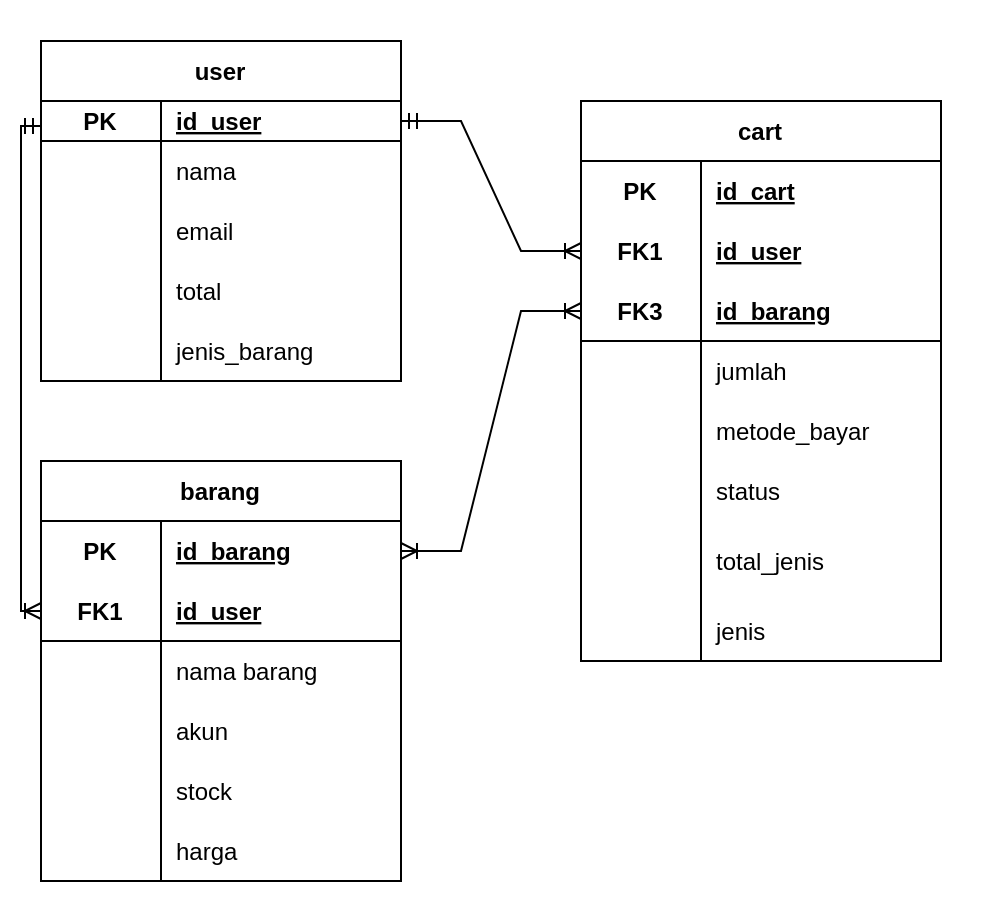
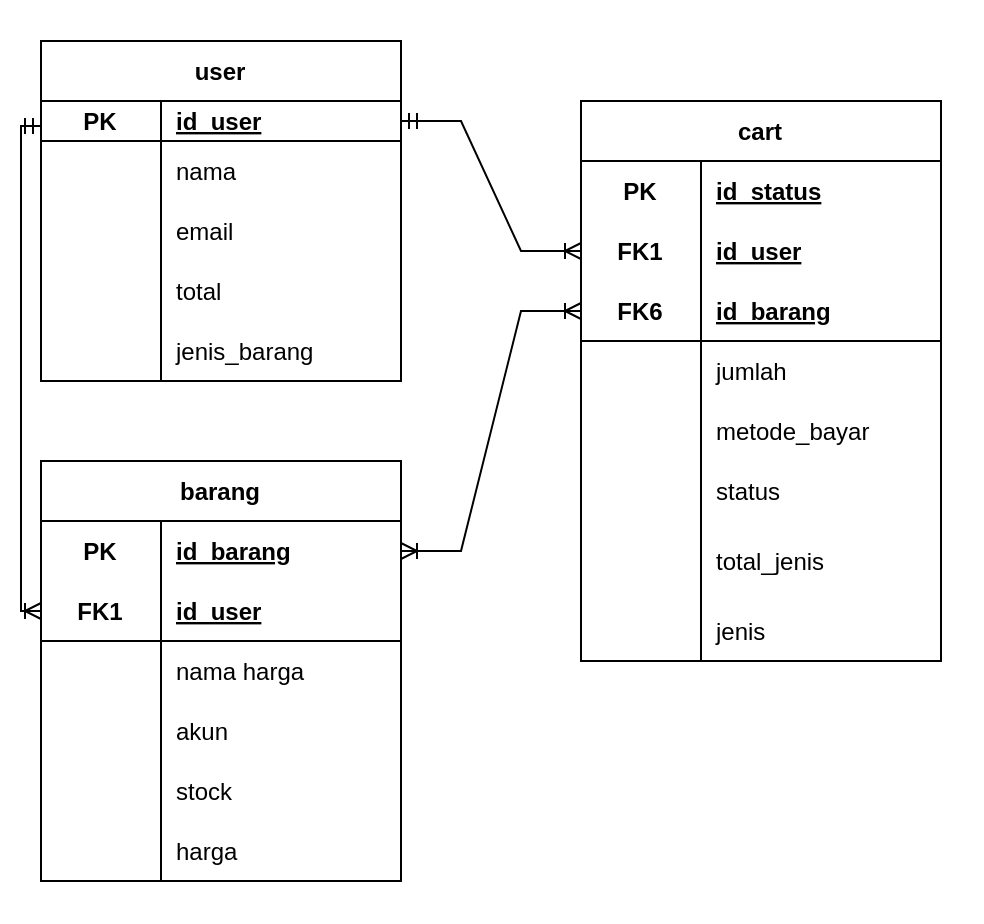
node "id_cart": label "id_cart" -> "id_status"
node "FK3": label "FK3" -> "FK6"
node "nama barang": label "nama barang" -> "nama harga"
